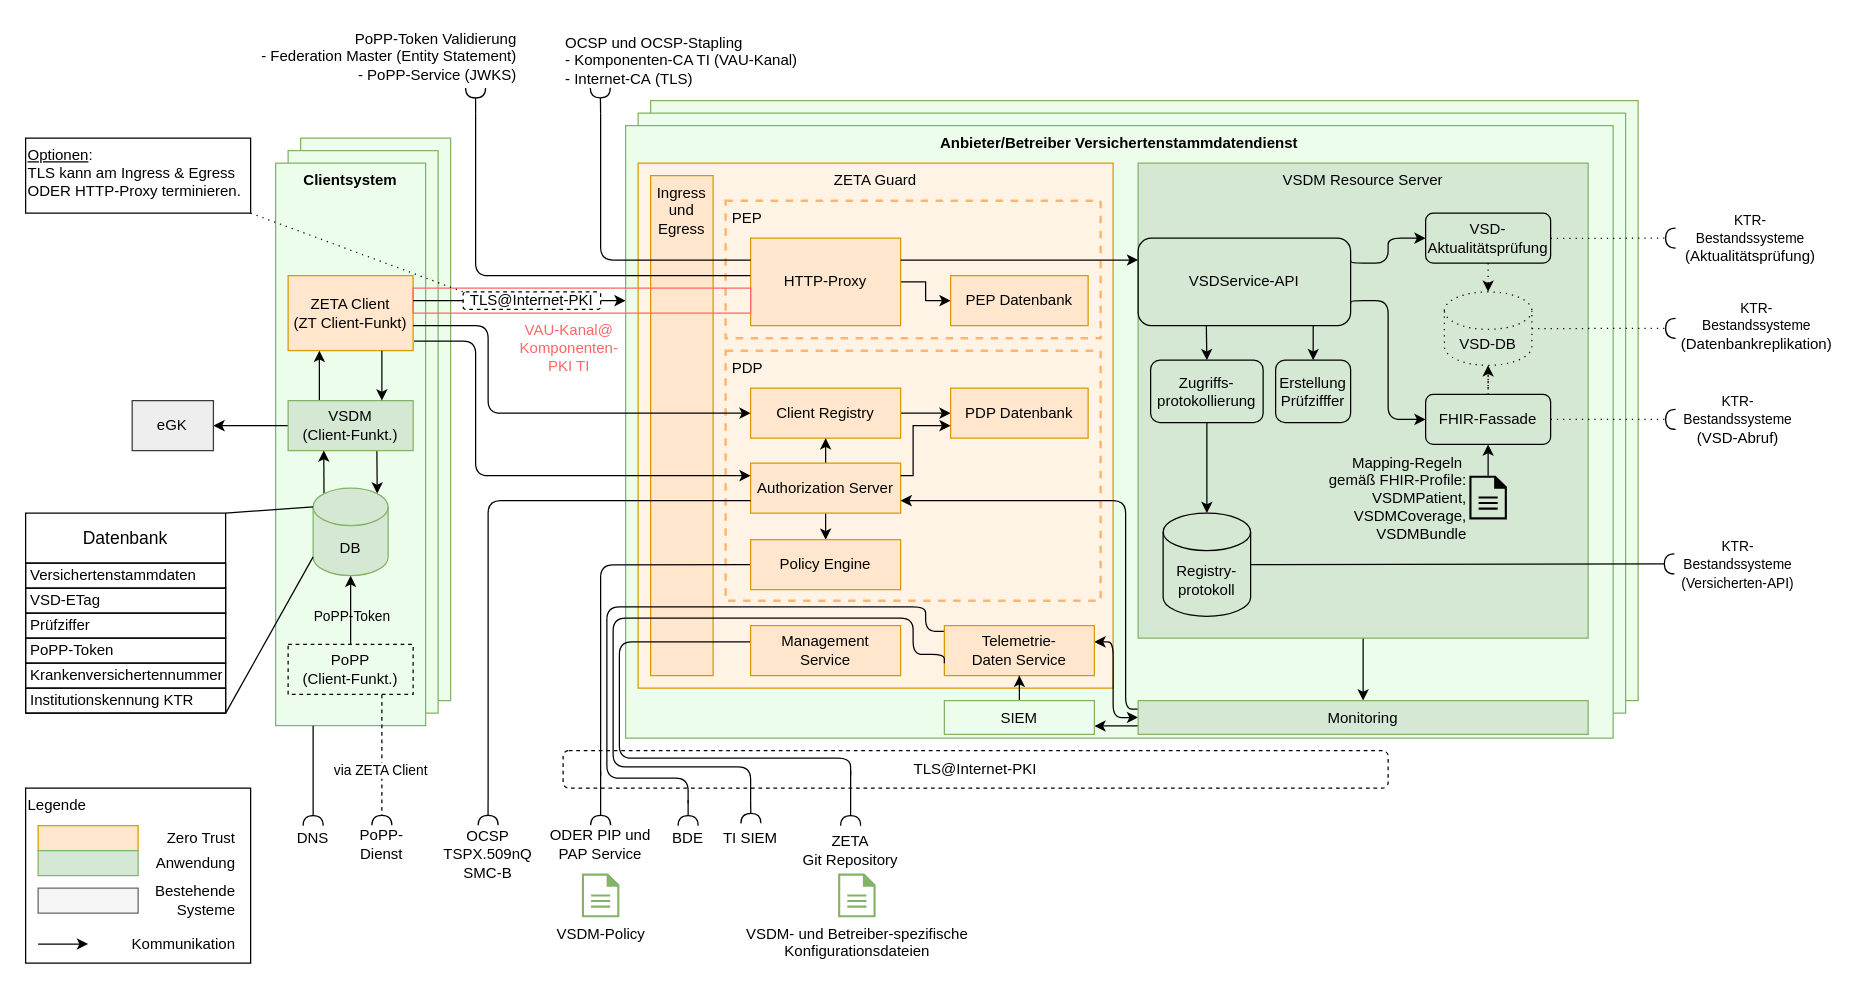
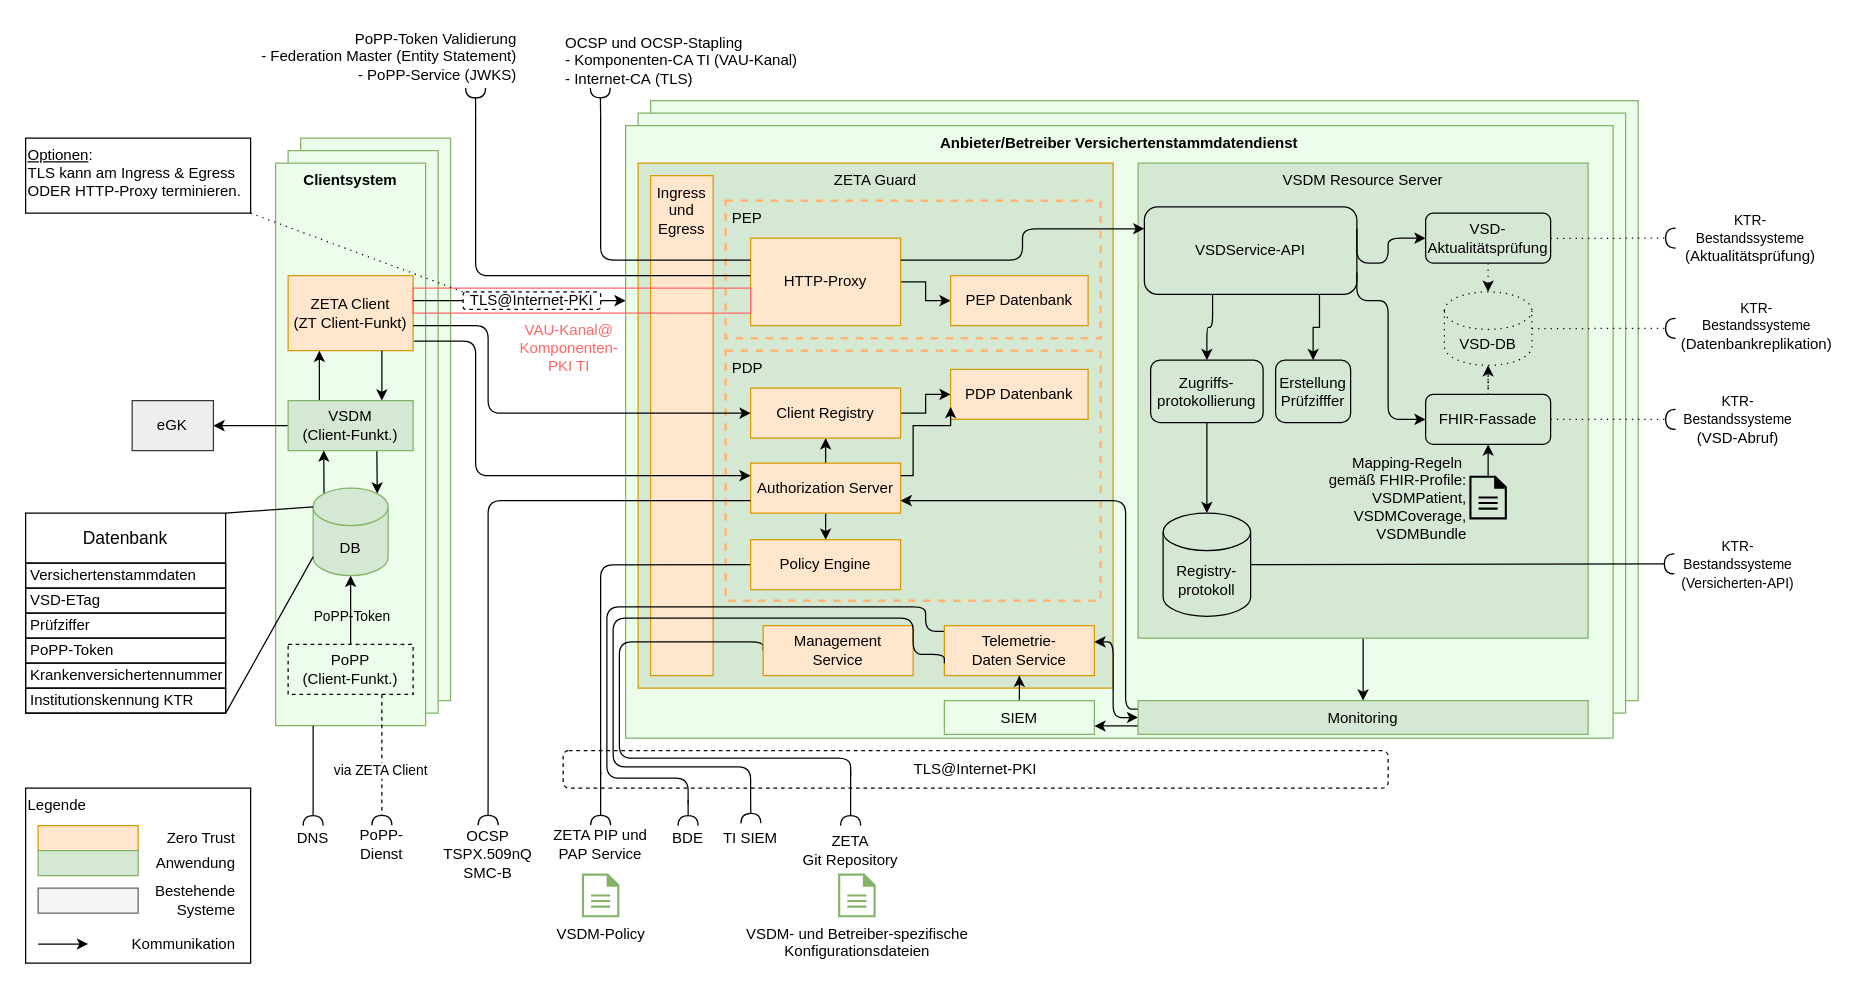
node "ZETA Guard": fillcolor #fff3e5 -> #d5e8d4
node "VSDService-API": moved (1244, 282) -> (1251, 251)
node "PDP Datenbank": moved (1019, 413) -> (1019, 394)
node "Management Service": moved (826, 651) -> (838, 651)
node "ODER PIP und PAP Service": label "ODER PIP und PAP Service" -> "ZETA PIP und PAP Service"
